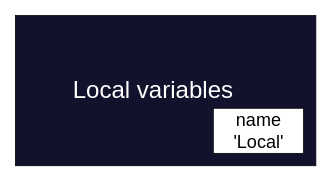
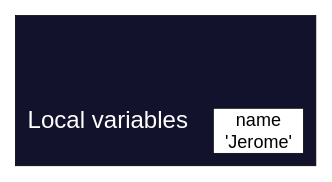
node "Local variables": moved (153, 90) -> (108, 120)
node "name 'Local'": label "name 'Local'" -> "name 'Jerome'"
